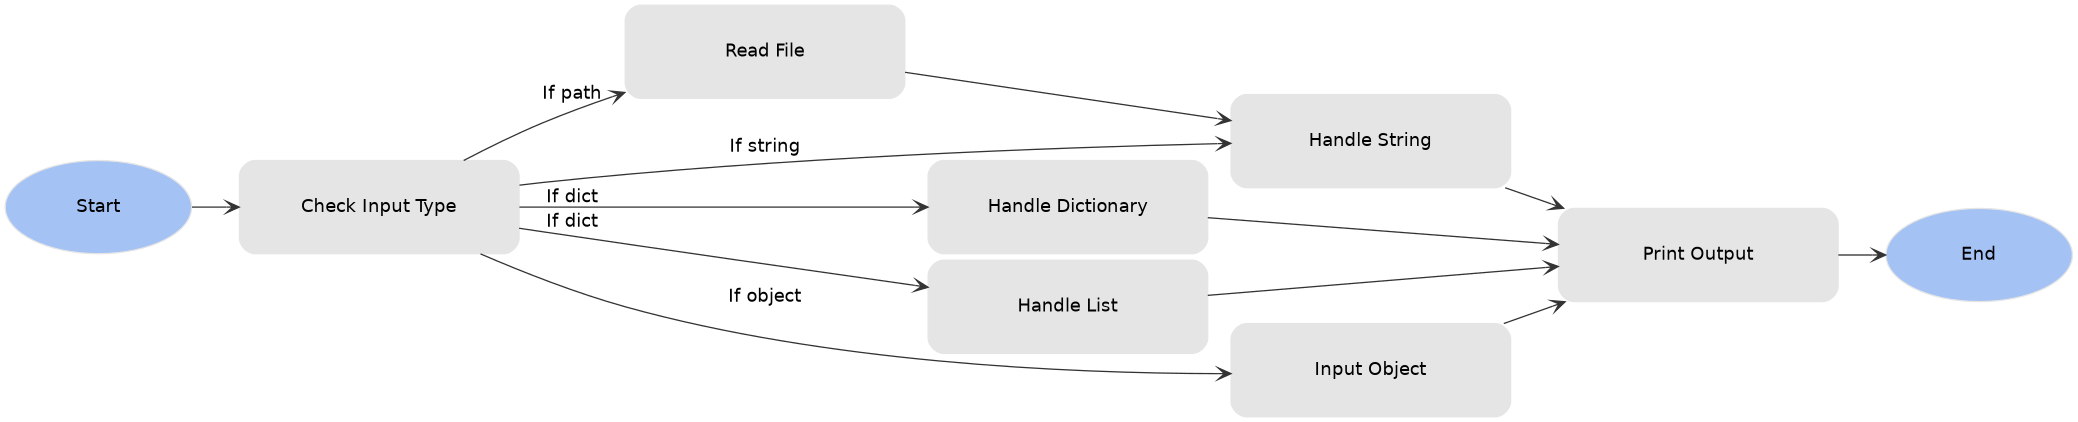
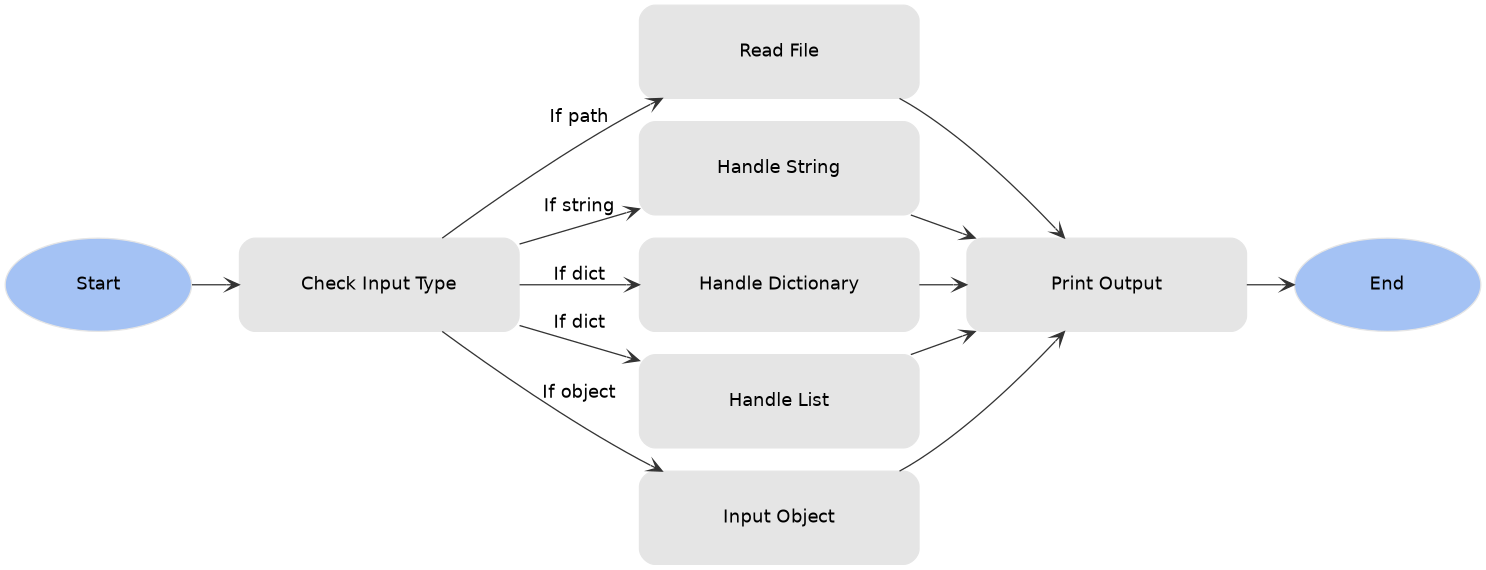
edge "Read File" -> "Handle String": now "Read File" -> "Print Output"
